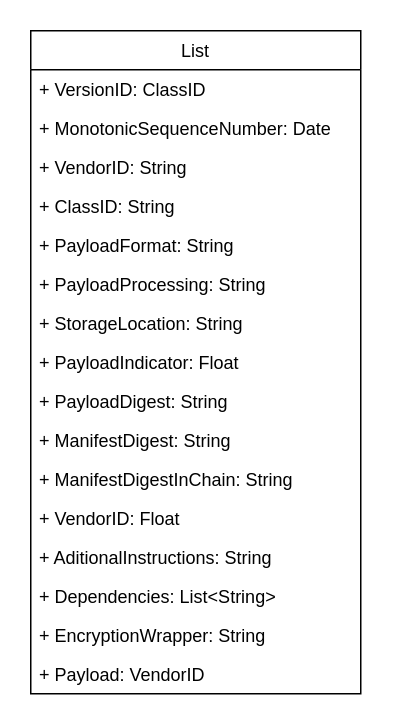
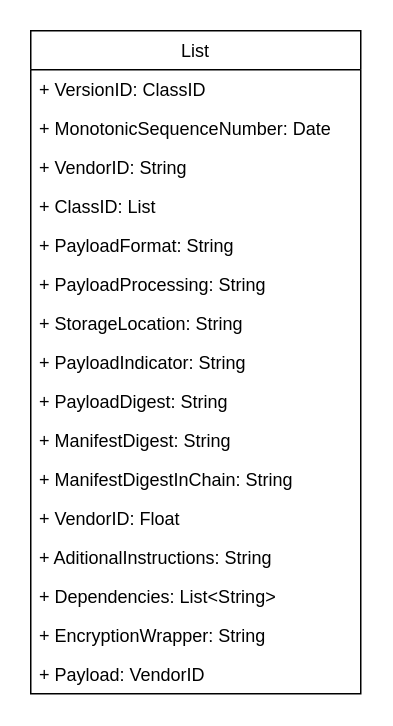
node "+ ClassID: String": label "+ ClassID: String" -> "+ ClassID: List"
node "+ PayloadIndicator: Float": label "+ PayloadIndicator: Float" -> "+ PayloadIndicator: String"
